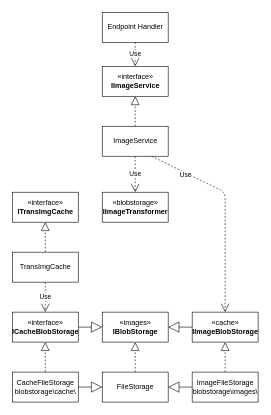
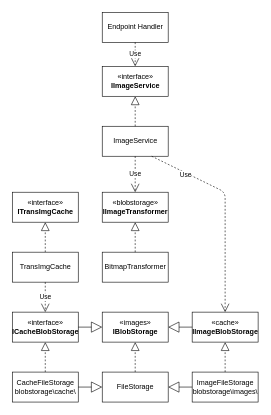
edge "BitmapTransformer" -> "«blobstorage» IImageTransformer": added
node "BitmapTransformer": added
